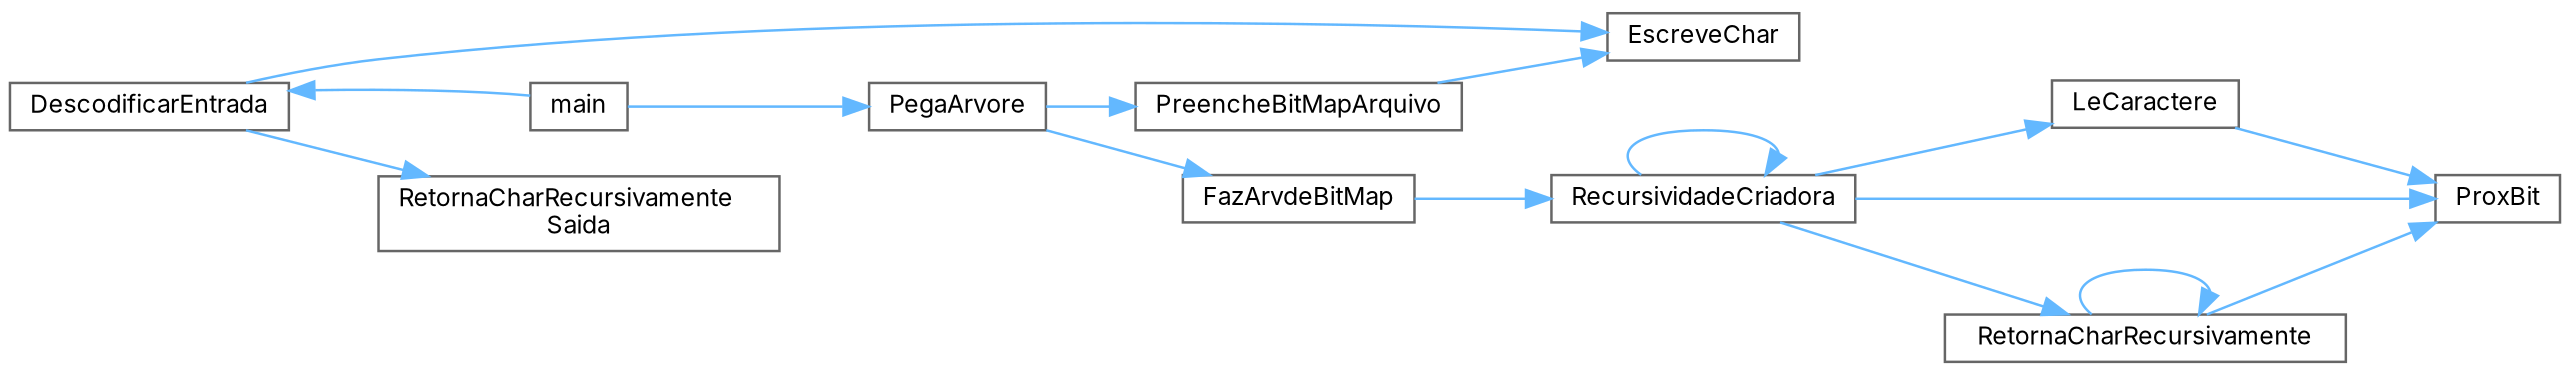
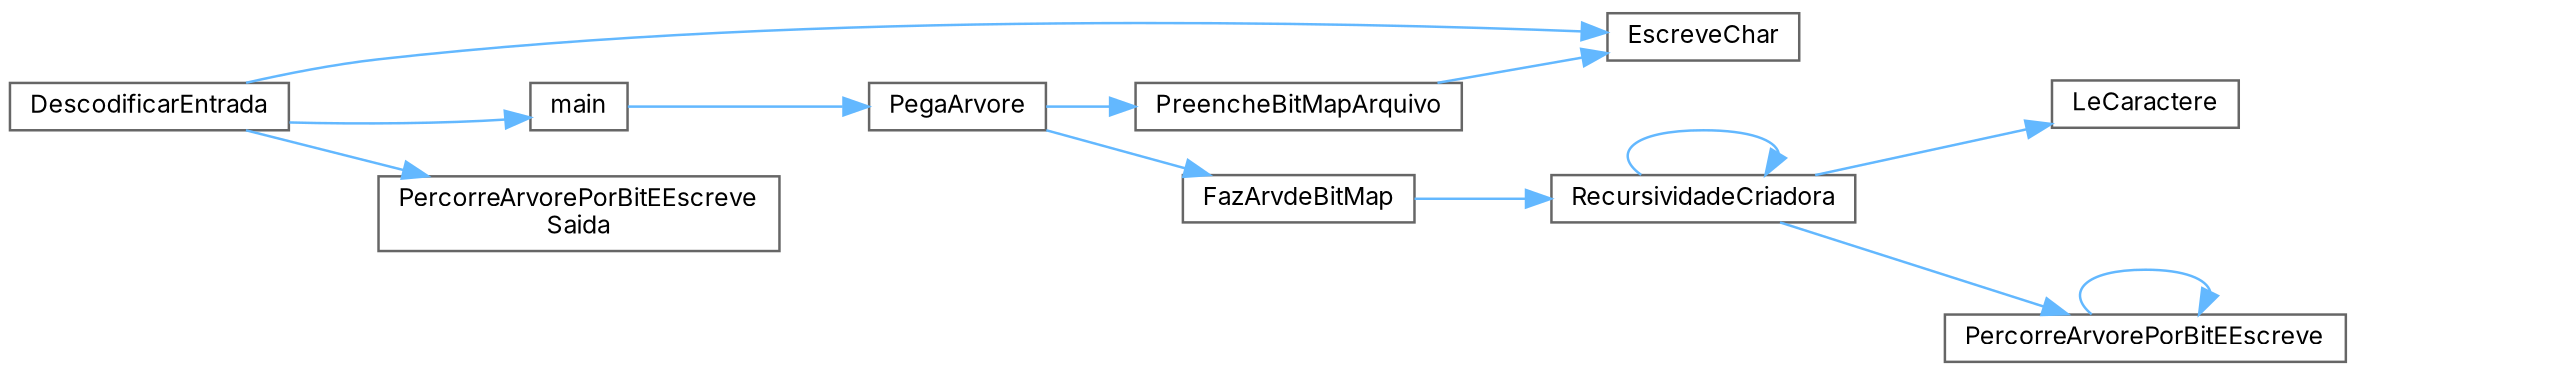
edge "main" -> "DescodificarEntrada": reversed
node "ProxBit": removed
node "RetornaCharRecursivamente Saida": label "RetornaCharRecursivamente Saida" -> "PercorreArvorePorBitEEscreve Saida"
node "RetornaCharRecursivamente": label "RetornaCharRecursivamente" -> "PercorreArvorePorBitEEscreve"
